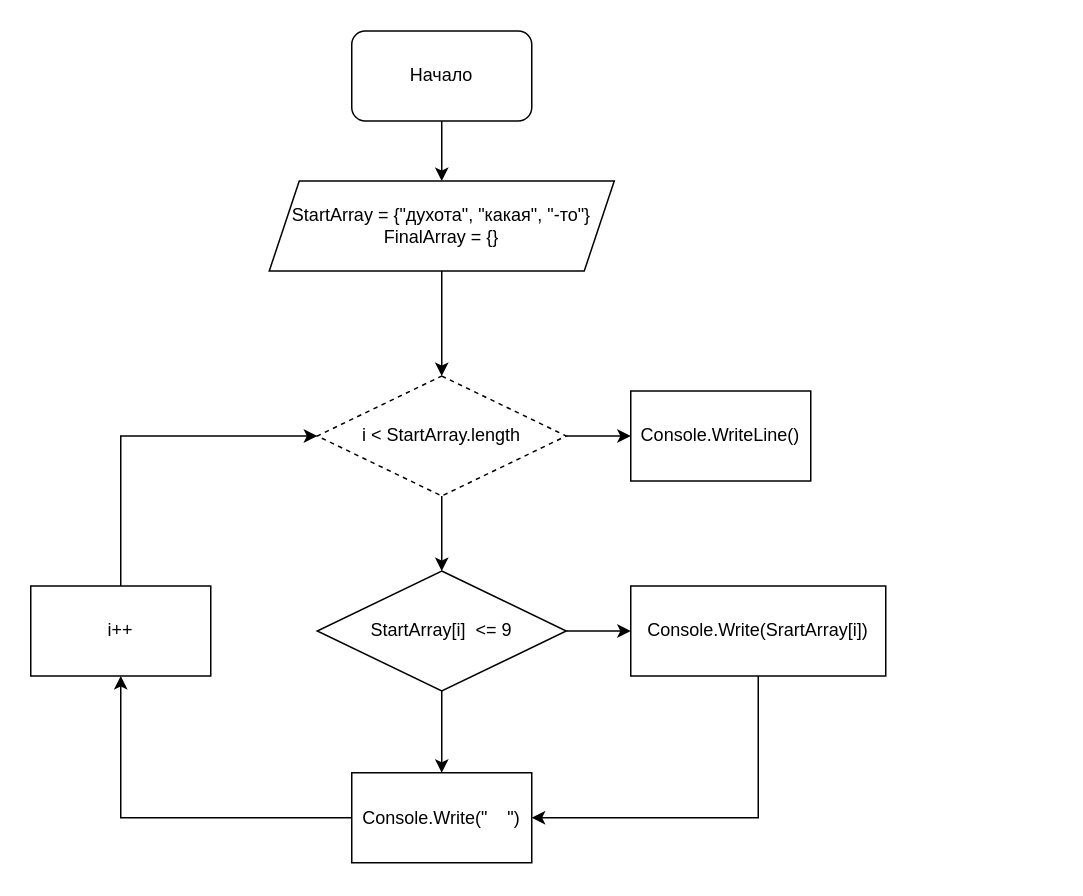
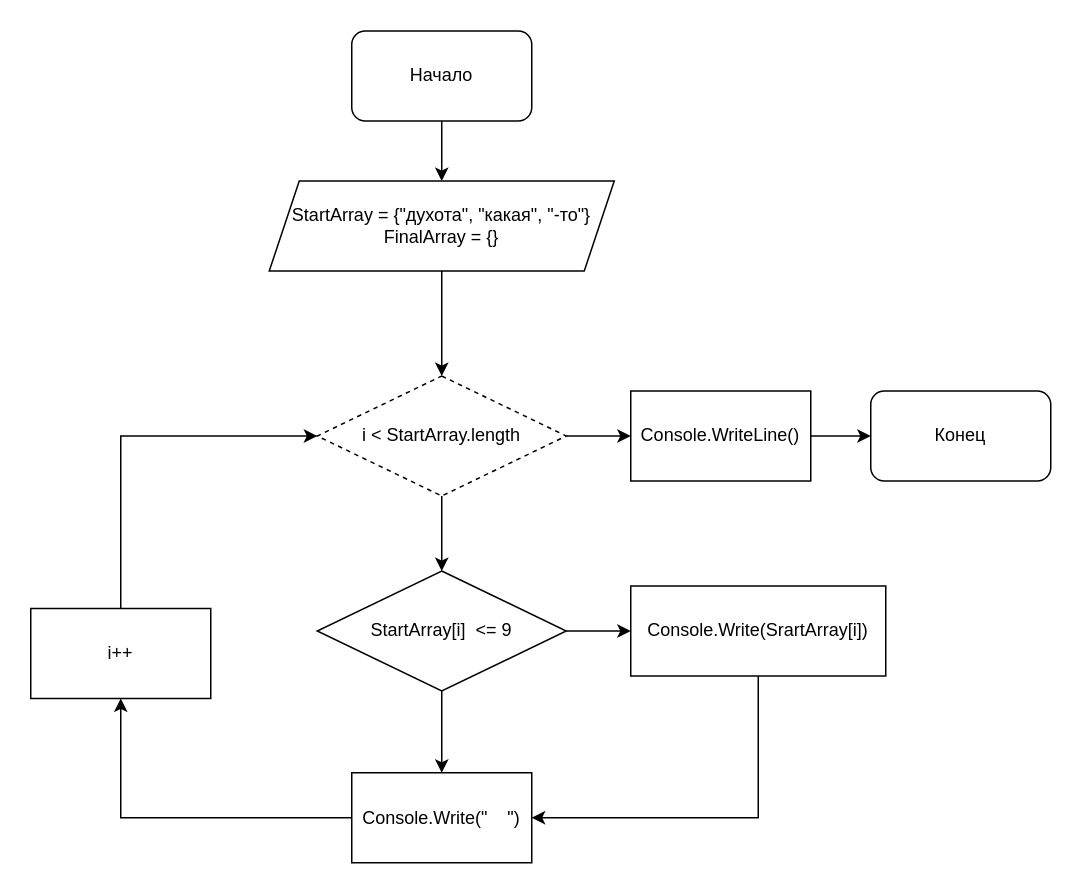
edge "Console.WriteLine()" -> "Конец": added
node "Конец": added
node "i++": moved (121, 631) -> (121, 653)
